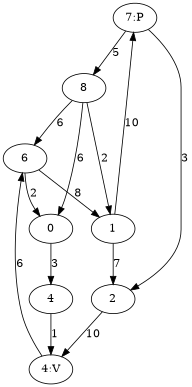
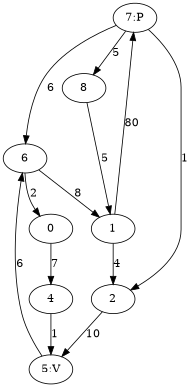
edge "8" -> "6": now "7:P" -> "6"
edge "1" -> "7:P": label "10" -> "80"
edge "8" -> "0": removed, label "6"
edge "8" -> "1": label "2" -> "5"
edge "7:P" -> "2": label "3" -> "1"
edge "0" -> "4": label "3" -> "7"
edge "1" -> "2": label "7" -> "4"
node "4:V": label "4:V" -> "5:V"
